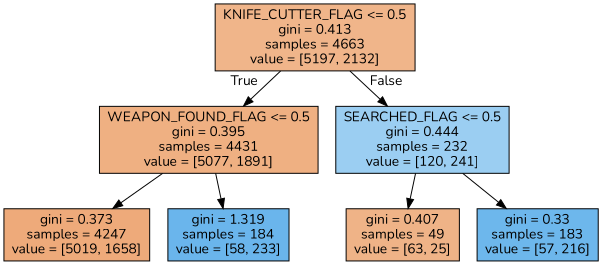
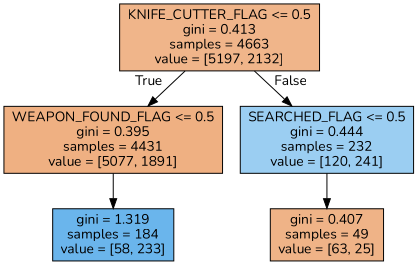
node "gini = 0.373 samples = 4247 value = [5019, 1658]": removed
node "gini = 0.33 samples = 183 value = [57, 216]": removed
